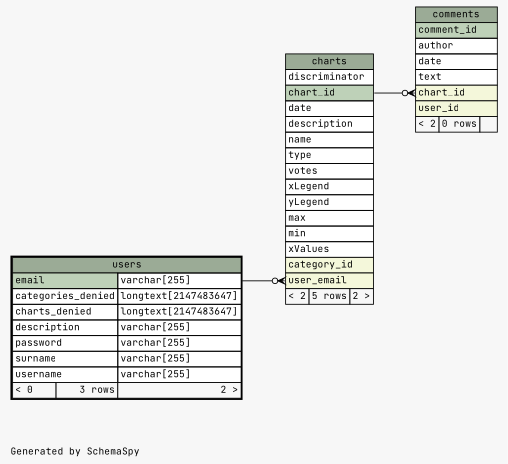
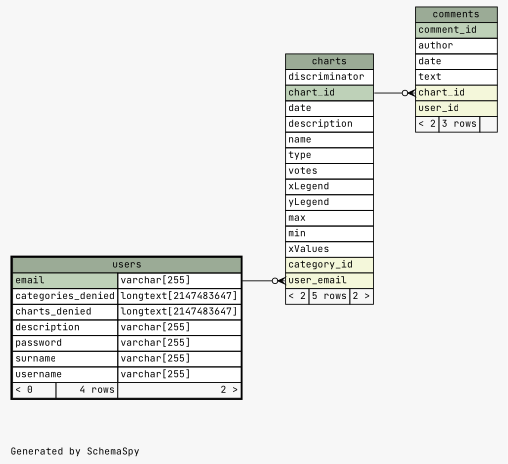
node "comments": text "0 rows" -> "3 rows"
node "users": text "3 rows" -> "4 rows"
